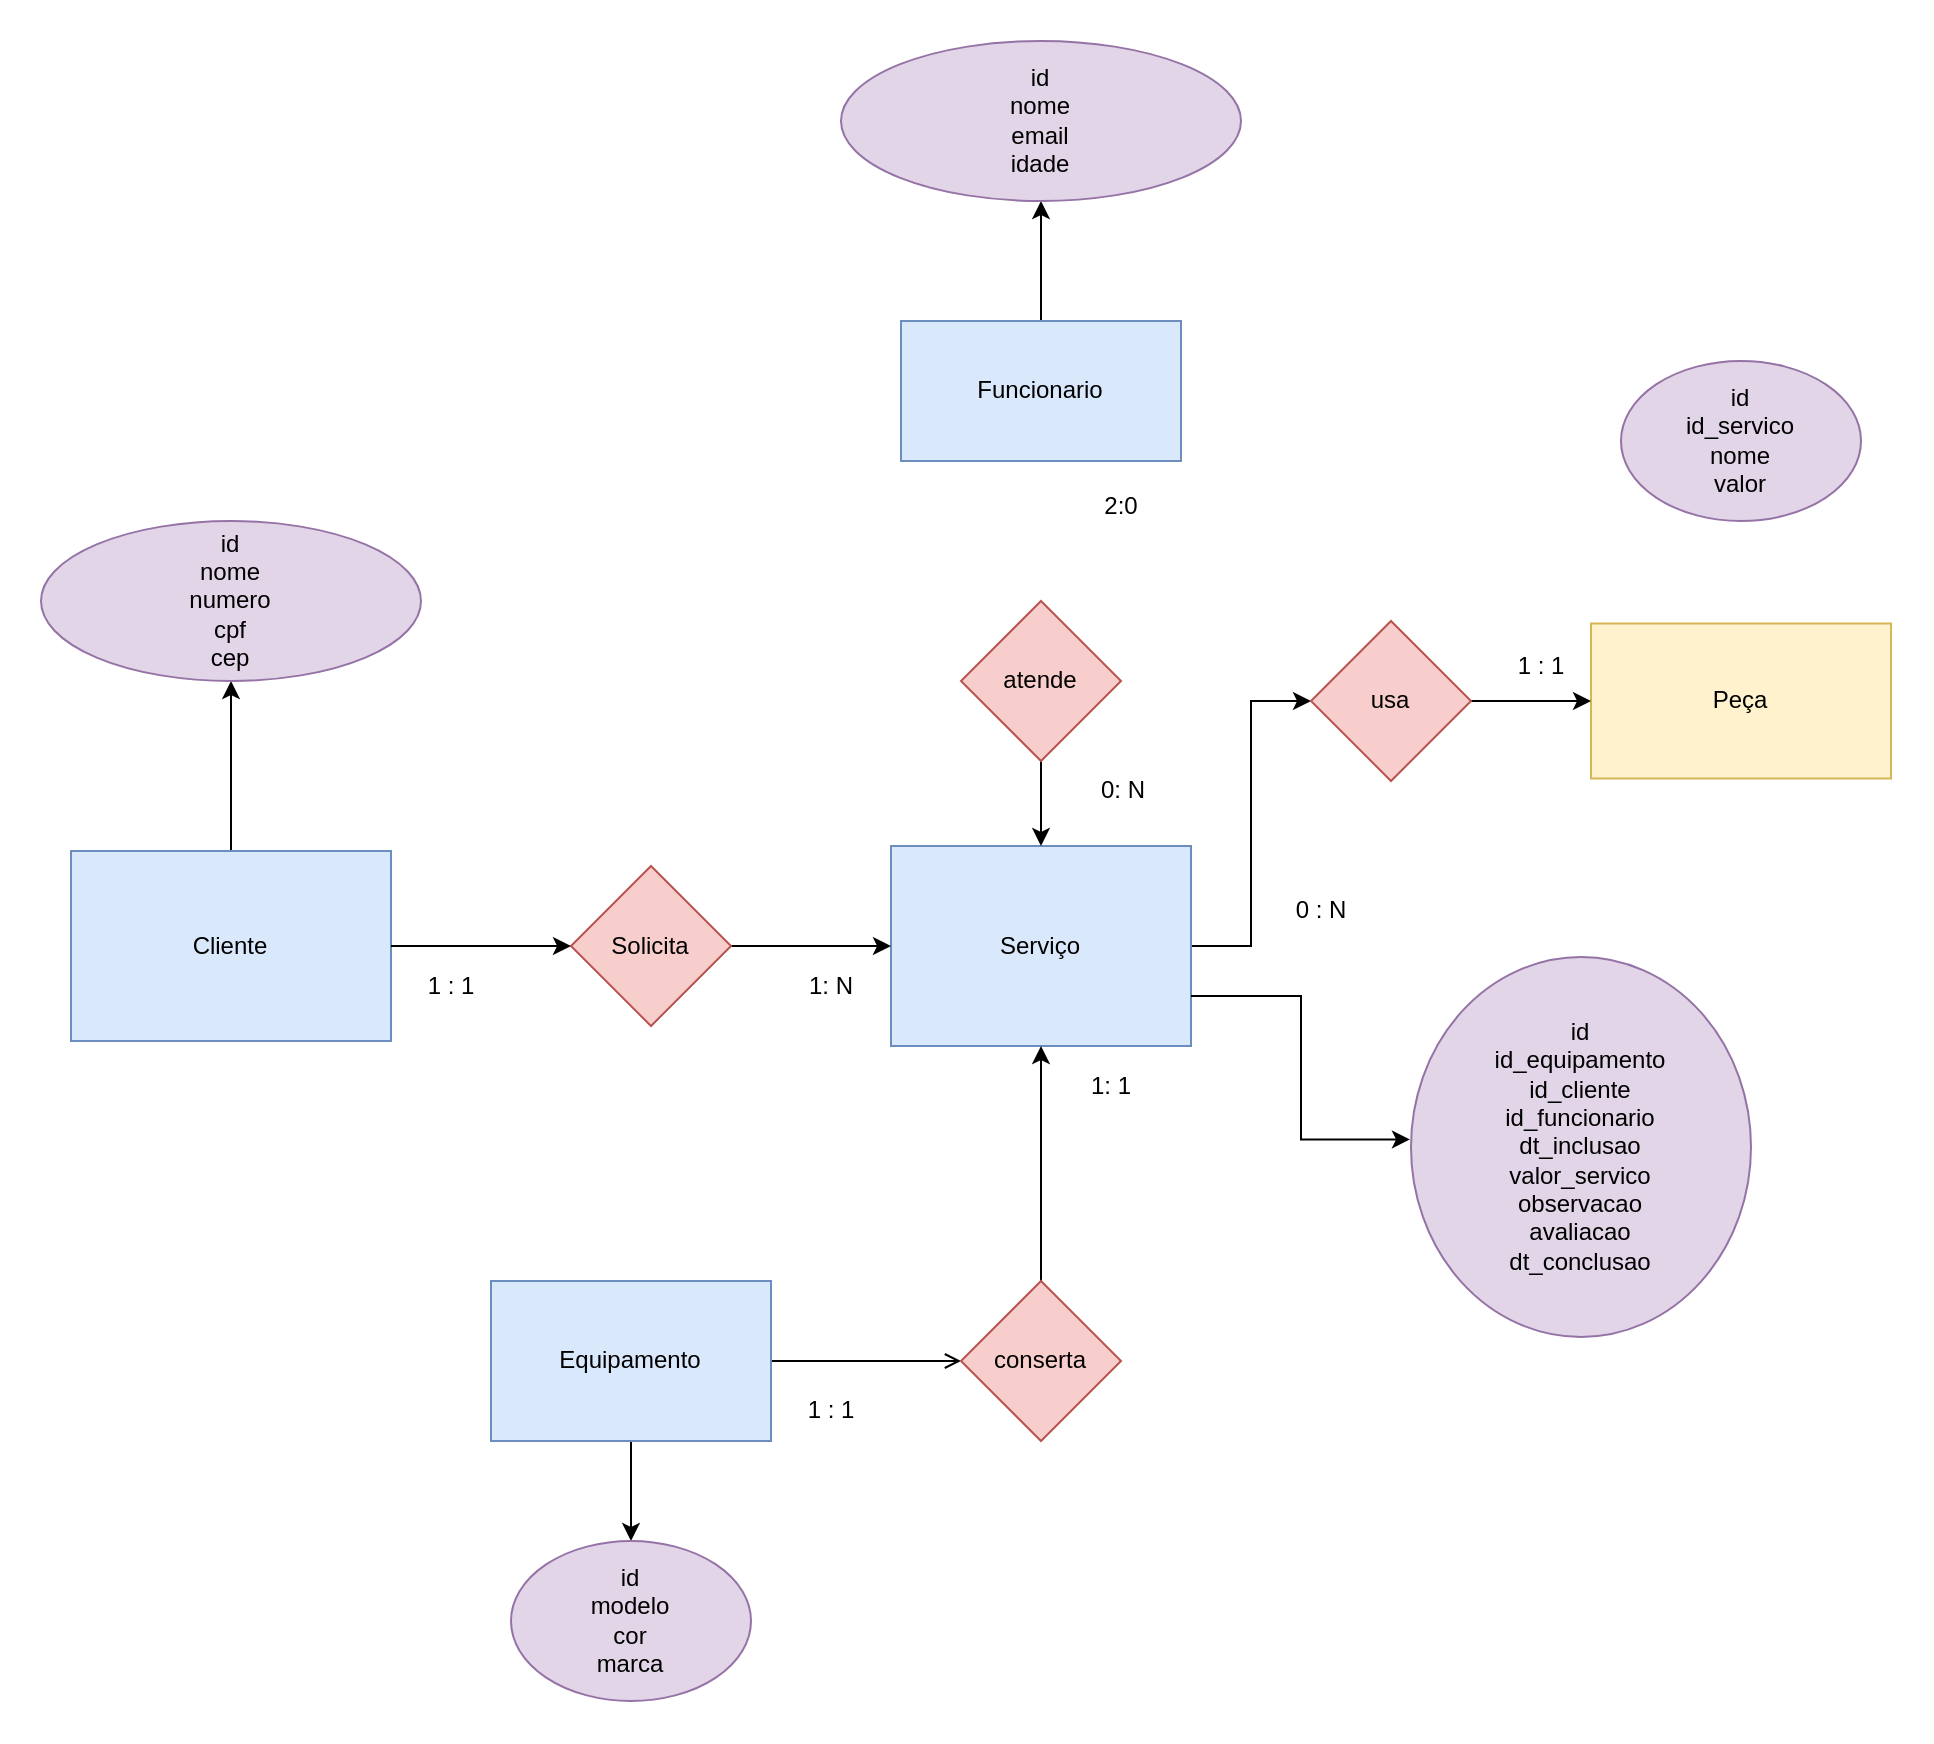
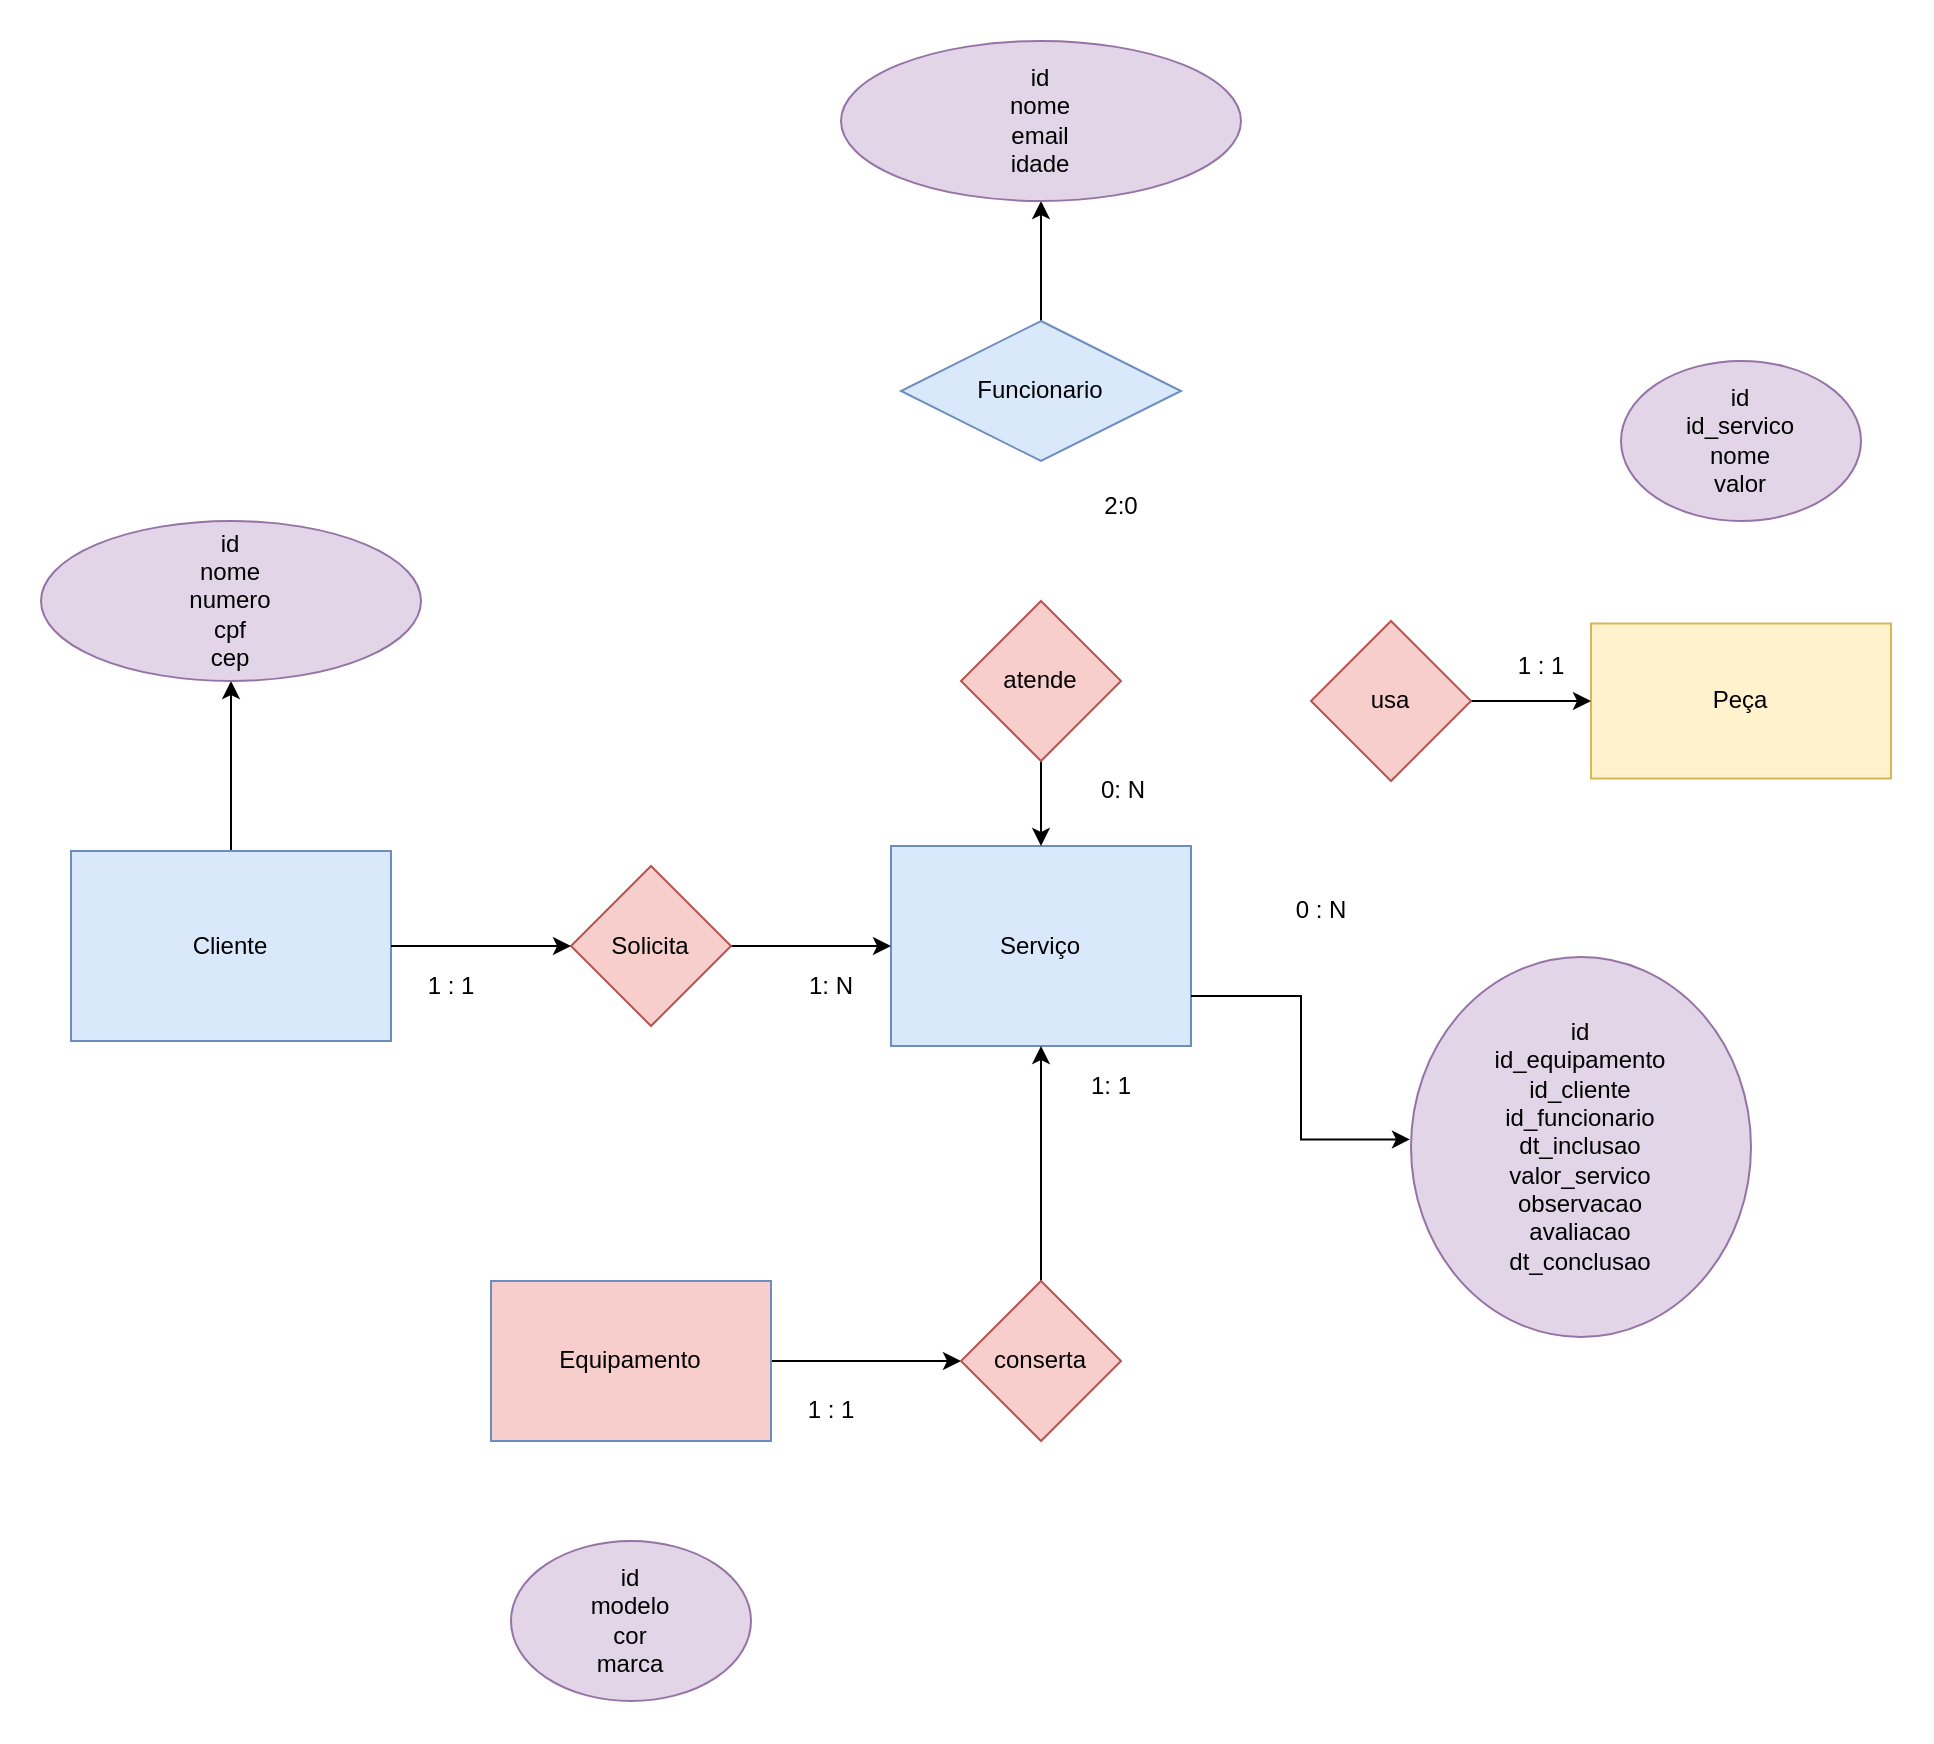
node "Funcionario": shape rectangle -> diamond
edge "Serviço" -> "usa": removed
node "Equipamento": fillcolor #dae8fc -> #f8cecc
edge "Equipamento" -> "conserta": arrowhead open -> classic
edge "Equipamento" -> "id modelo cor marca": removed
